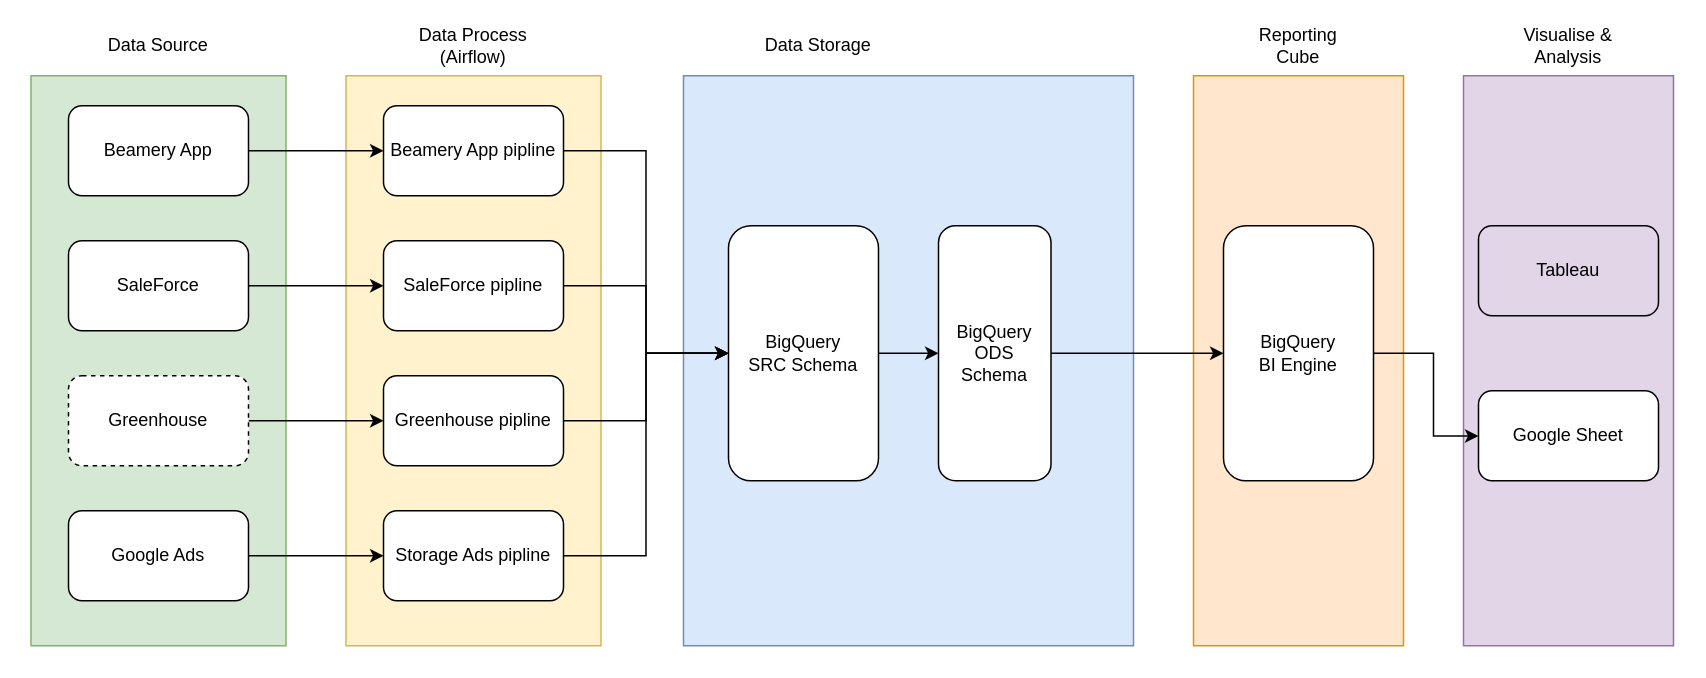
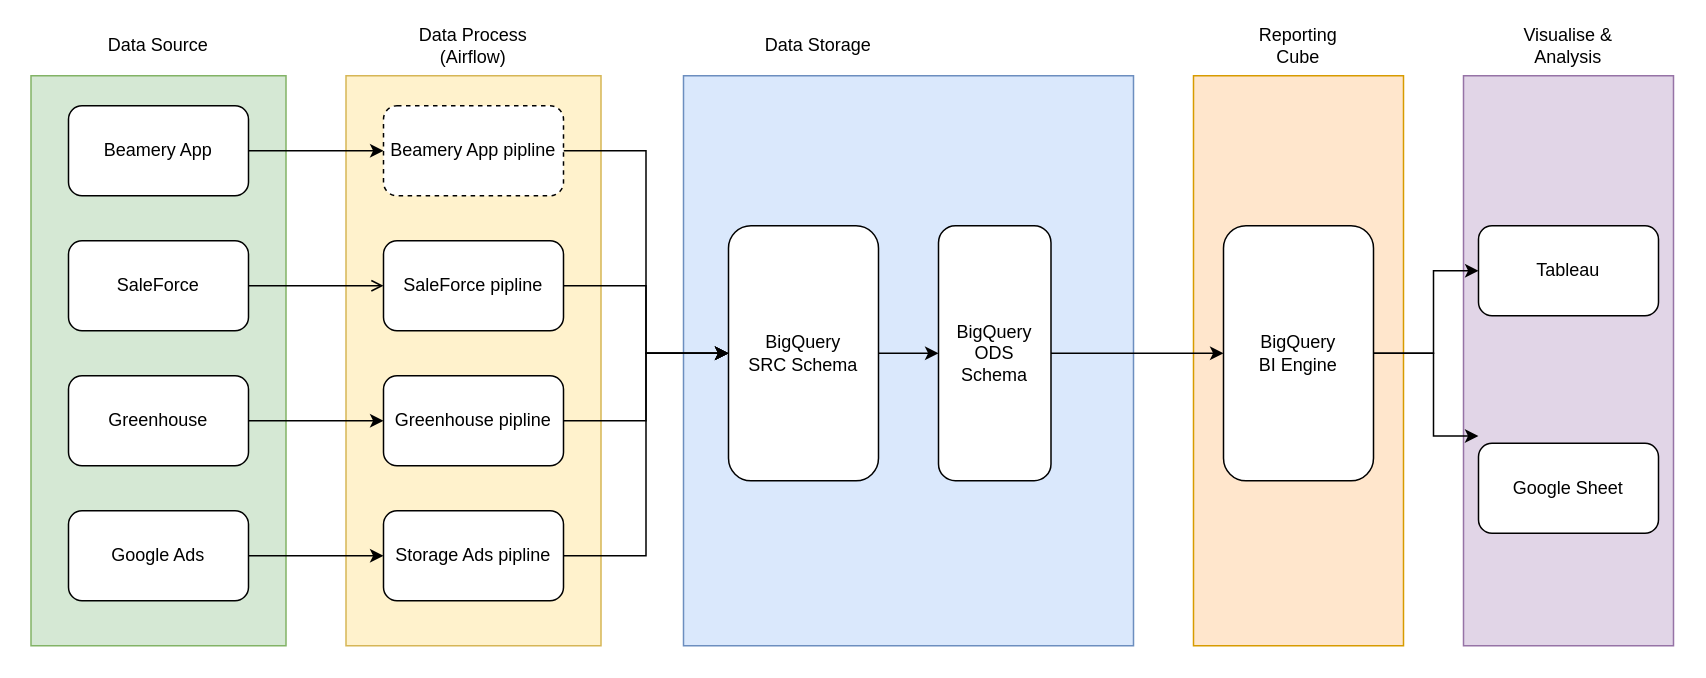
node "Beamery App pipline": style solid -> dashed
edge "Beamery App pipline" -> "BigQuery SRC Schema": arrowhead open -> classic
node "Tableau": fillcolor #e1d5e7 -> #ffffff
edge "SaleForce" -> "SaleForce pipline": arrowhead classic -> open
edge "BigQuery BI Engine" -> "Tableau": added
node "Greenhouse": style dashed -> solid
node "Google Sheet": moved (1568, 436) -> (1568, 488)
